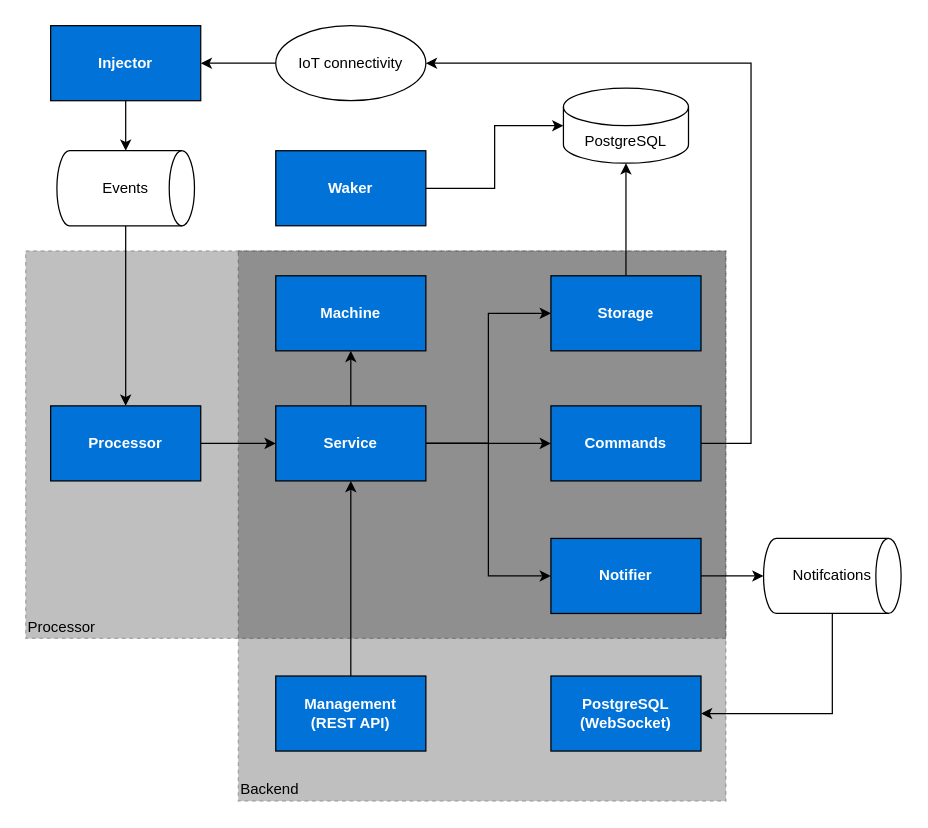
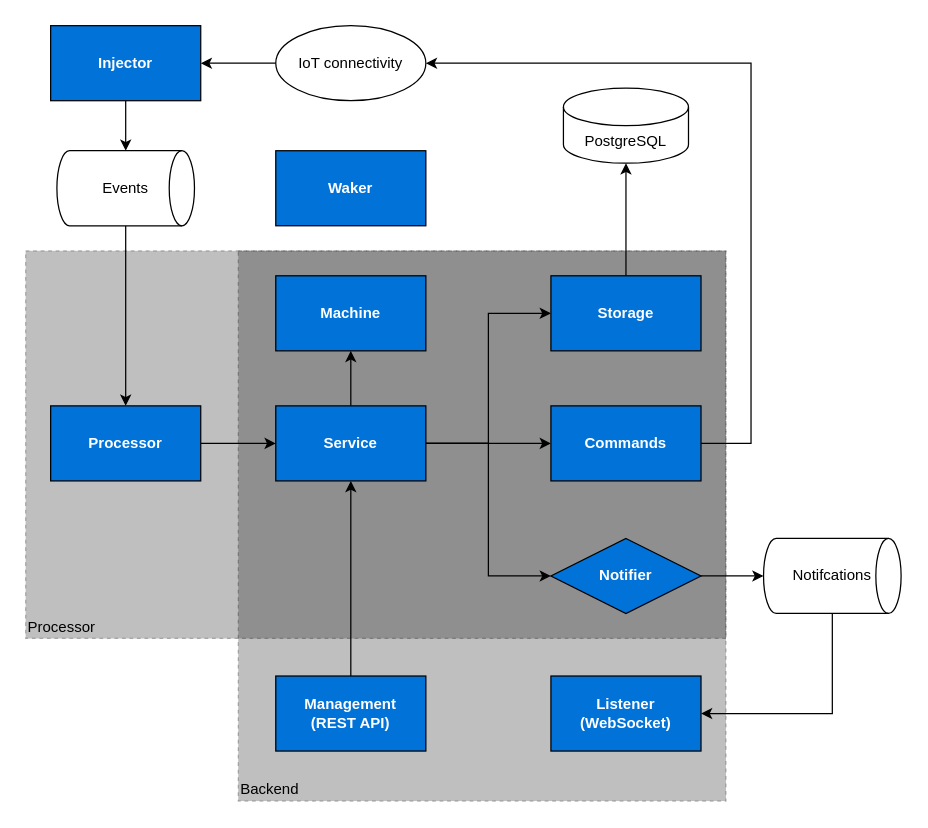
edge "Waker" -> "PostgreSQL": removed
node "Notifier": shape rectangle -> diamond
node "PostgreSQL (WebSocket)": label "PostgreSQL (WebSocket)" -> "Listener (WebSocket)"
